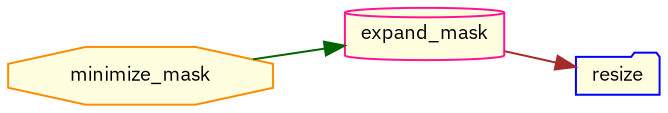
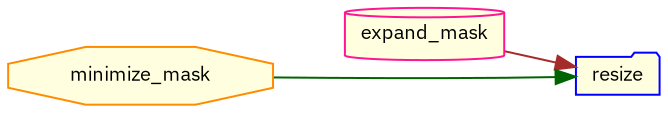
edge "minimize_mask" -> "expand_mask": now "minimize_mask" -> "resize"
